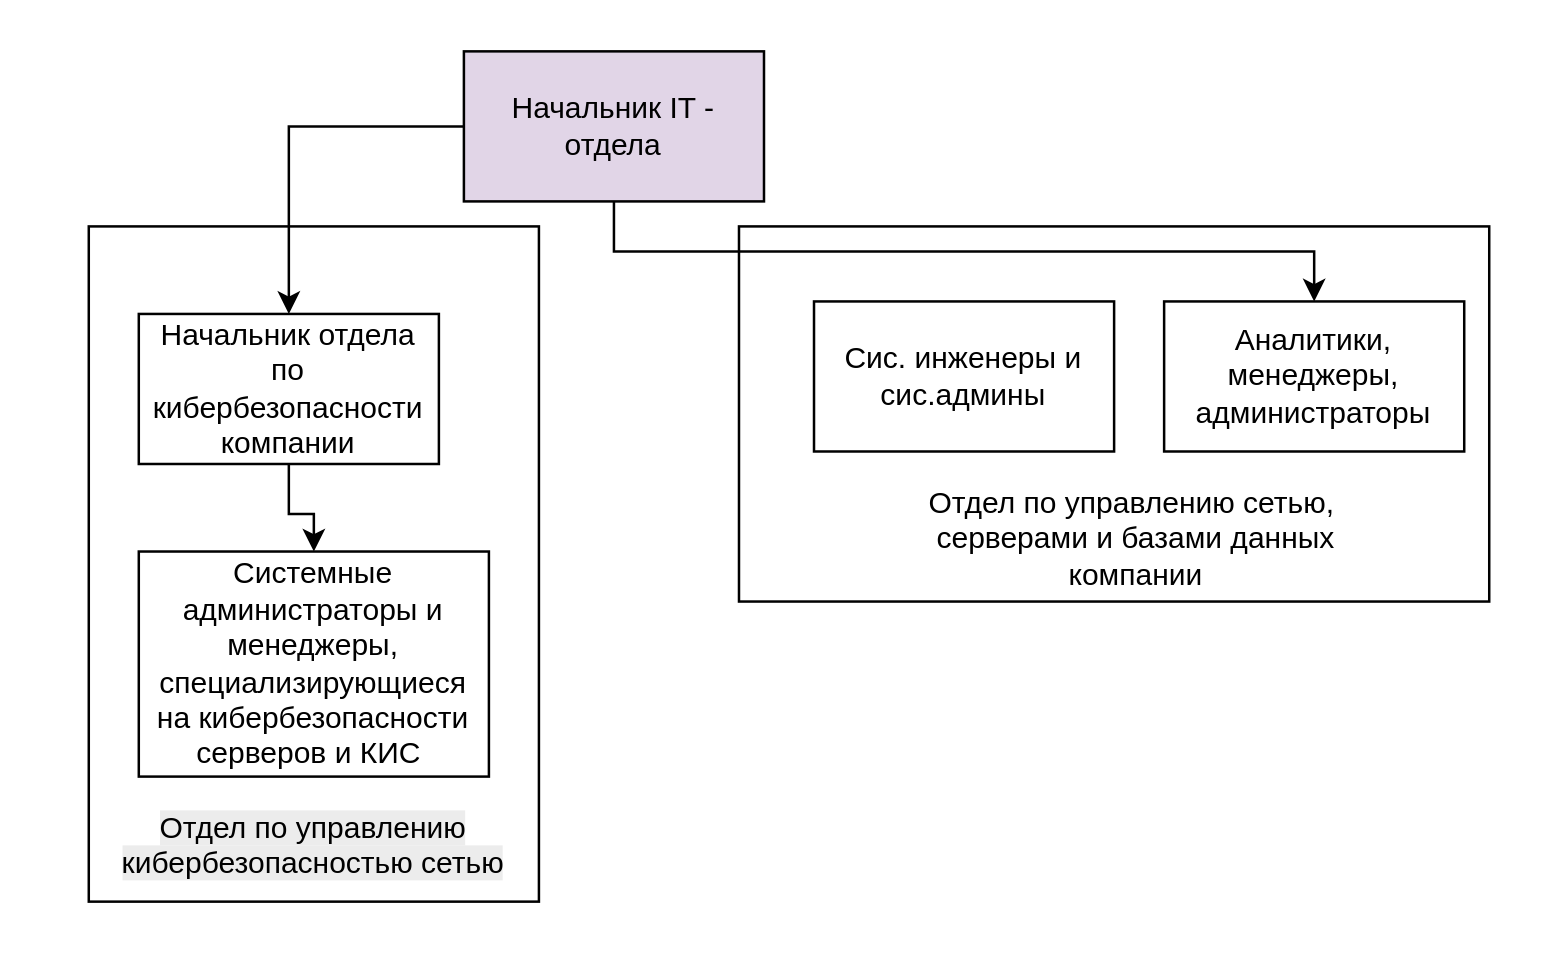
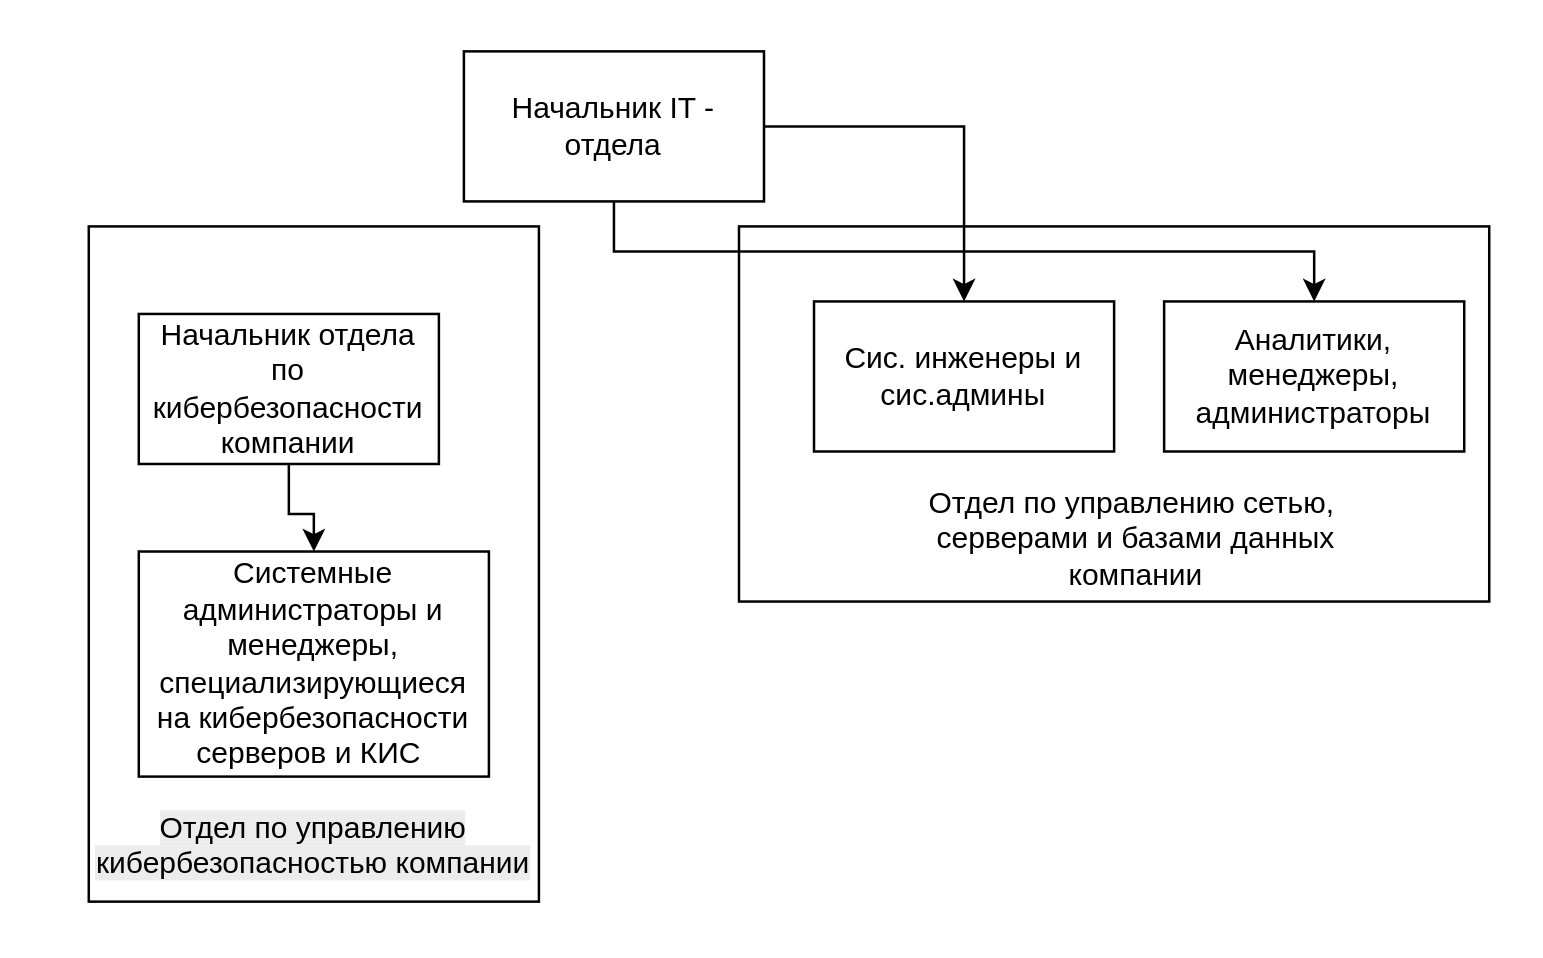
edge "Начальник IT - отдела" -> "Начальник отдела по кибербезопасности компании": removed
node "Начальник IT - отдела": fillcolor #e1d5e7 -> #ffffff
edge "Начальник IT - отдела" -> "Сис. инженеры и сис.админы": added
node "Отдел по управлению кибербезопасностью сетью": label "Отдел по управлению кибербезопасностью сетью" -> "Отдел по управлению кибербезопасностью компании"
